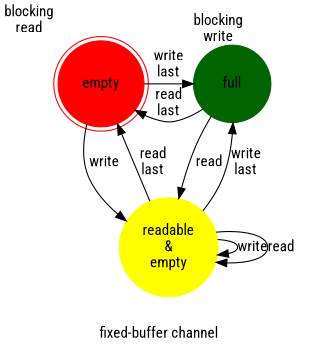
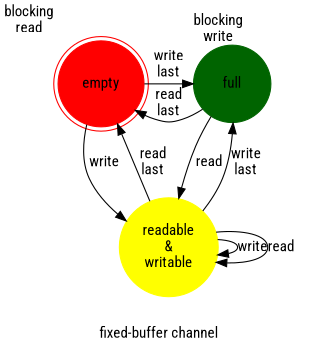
node "readable & empty": label "readable & empty" -> "readable & writable"
